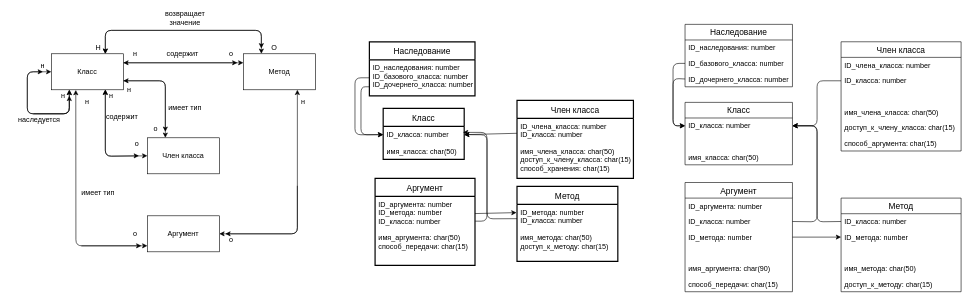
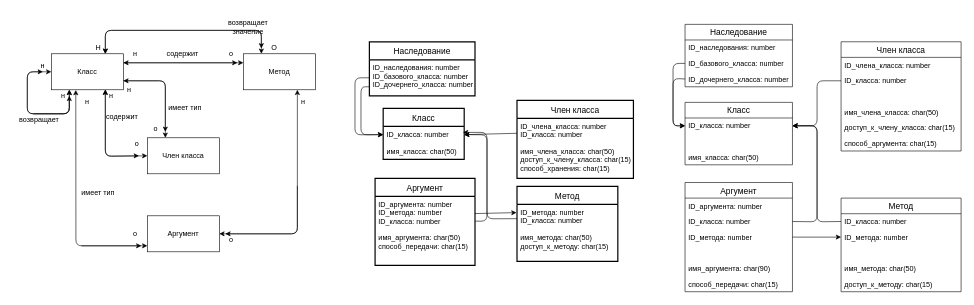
node "возвращает значение": moved (185, 18) -> (248, 27)
node "наследуется": label "наследуется" -> "возвращает"
